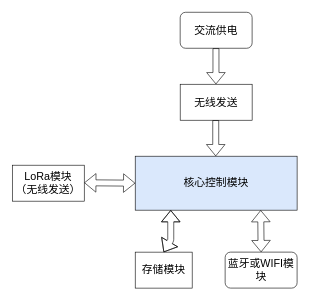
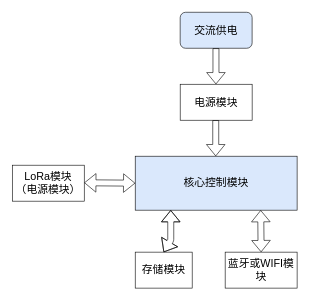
node "交流供电": fillcolor #ffffff -> #dae8fc
node "无线发送": label "无线发送" -> "电源模块"
node "LoRa模块 （无线发送）": label "LoRa模块 （无线发送）" -> "LoRa模块 （电源模块）"
node "蓝牙或WIFI模块": shape rounded rectangle -> rectangle
